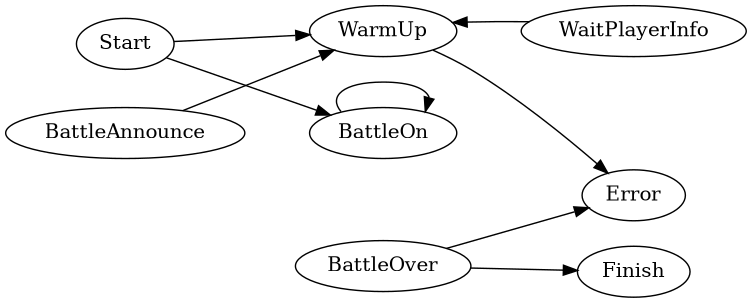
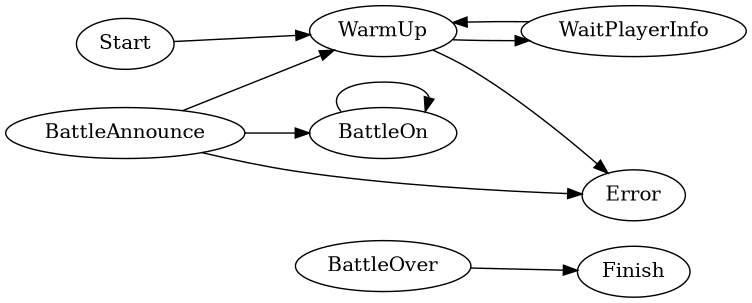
edge "WarmUp" -> "WaitPlayerInfo": added
edge "Start" -> "BattleOn": now "BattleAnnounce" -> "BattleOn"
edge "BattleOver" -> "Error": now "BattleAnnounce" -> "Error"
